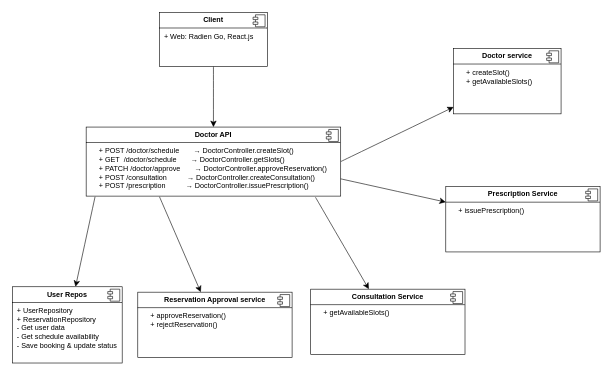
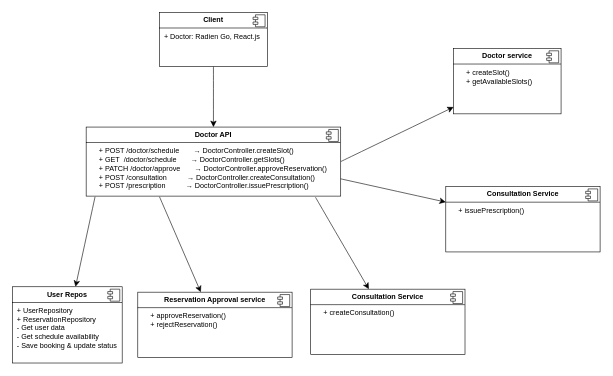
node "Client + Web: Radien Go, React.js": label "Client + Web: Radien Go, React.js" -> "Client + Doctor: Radien Go, React.js"
node "Prescription Service + issuePrescription()": label "Prescription Service + issuePrescription()" -> "Consultation Service + issuePrescription()"
node "Consultation Service + getAvailableSlots()": label "Consultation Service + getAvailableSlots()" -> "Consultation Service + createConsultation()"
